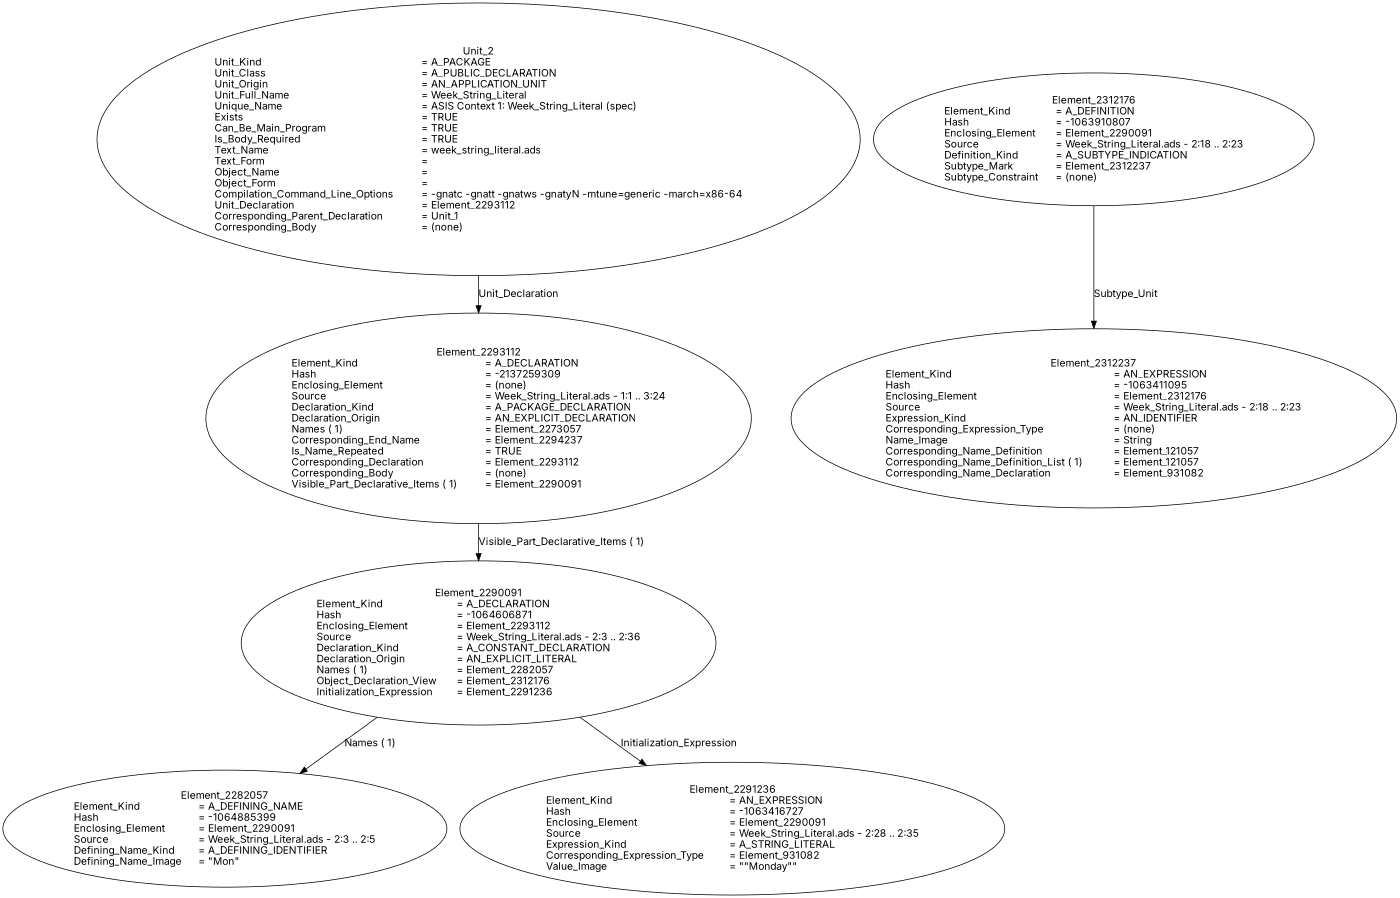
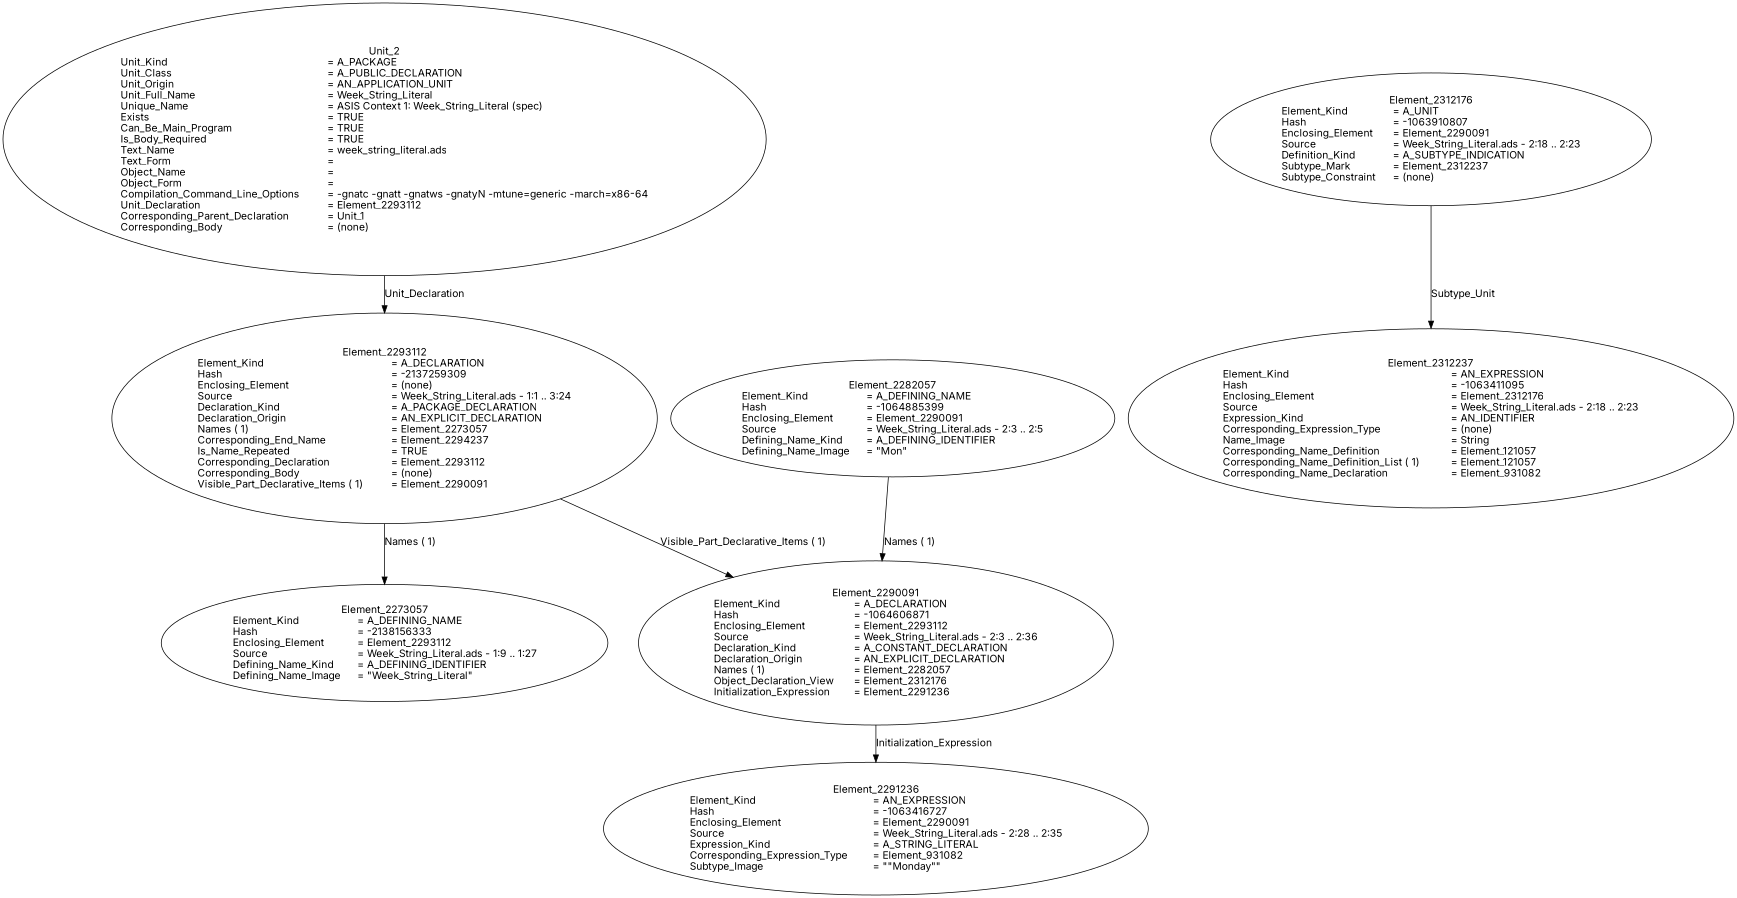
node "Element_2312176": text "A_DEFINITION" -> "A_UNIT"
node "Element_2273057": added
node "Element_2290091": text "AN_EXPLICIT_LITERAL" -> "AN_EXPLICIT_DECLARATION"
edge "Element_2290091" -> "Element_2282057": reversed
node "Element_2291236": text "Value_Image" -> "Subtype_Image"
